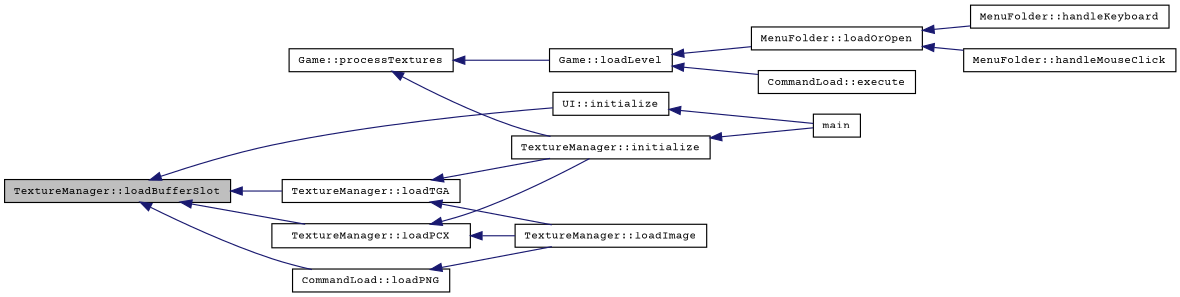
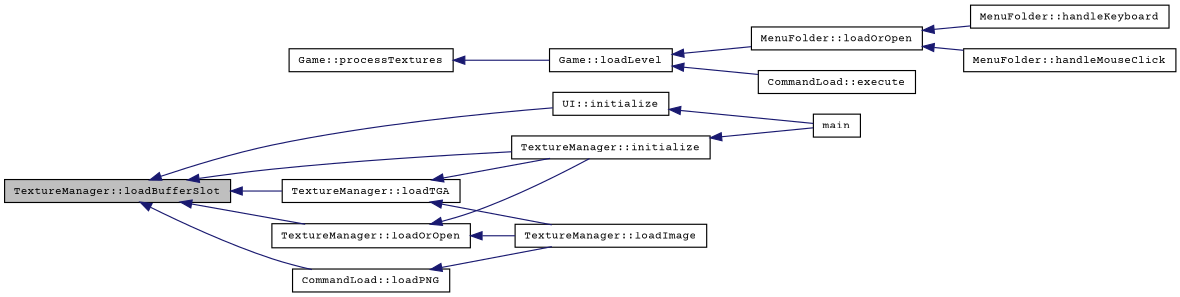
edge "TextureManager::initialize" -> "Game::processTextures": now "TextureManager::initialize" -> "TextureManager::loadBufferSlot"
node "TextureManager::loadPCX": label "TextureManager::loadPCX" -> "TextureManager::loadOrOpen"
